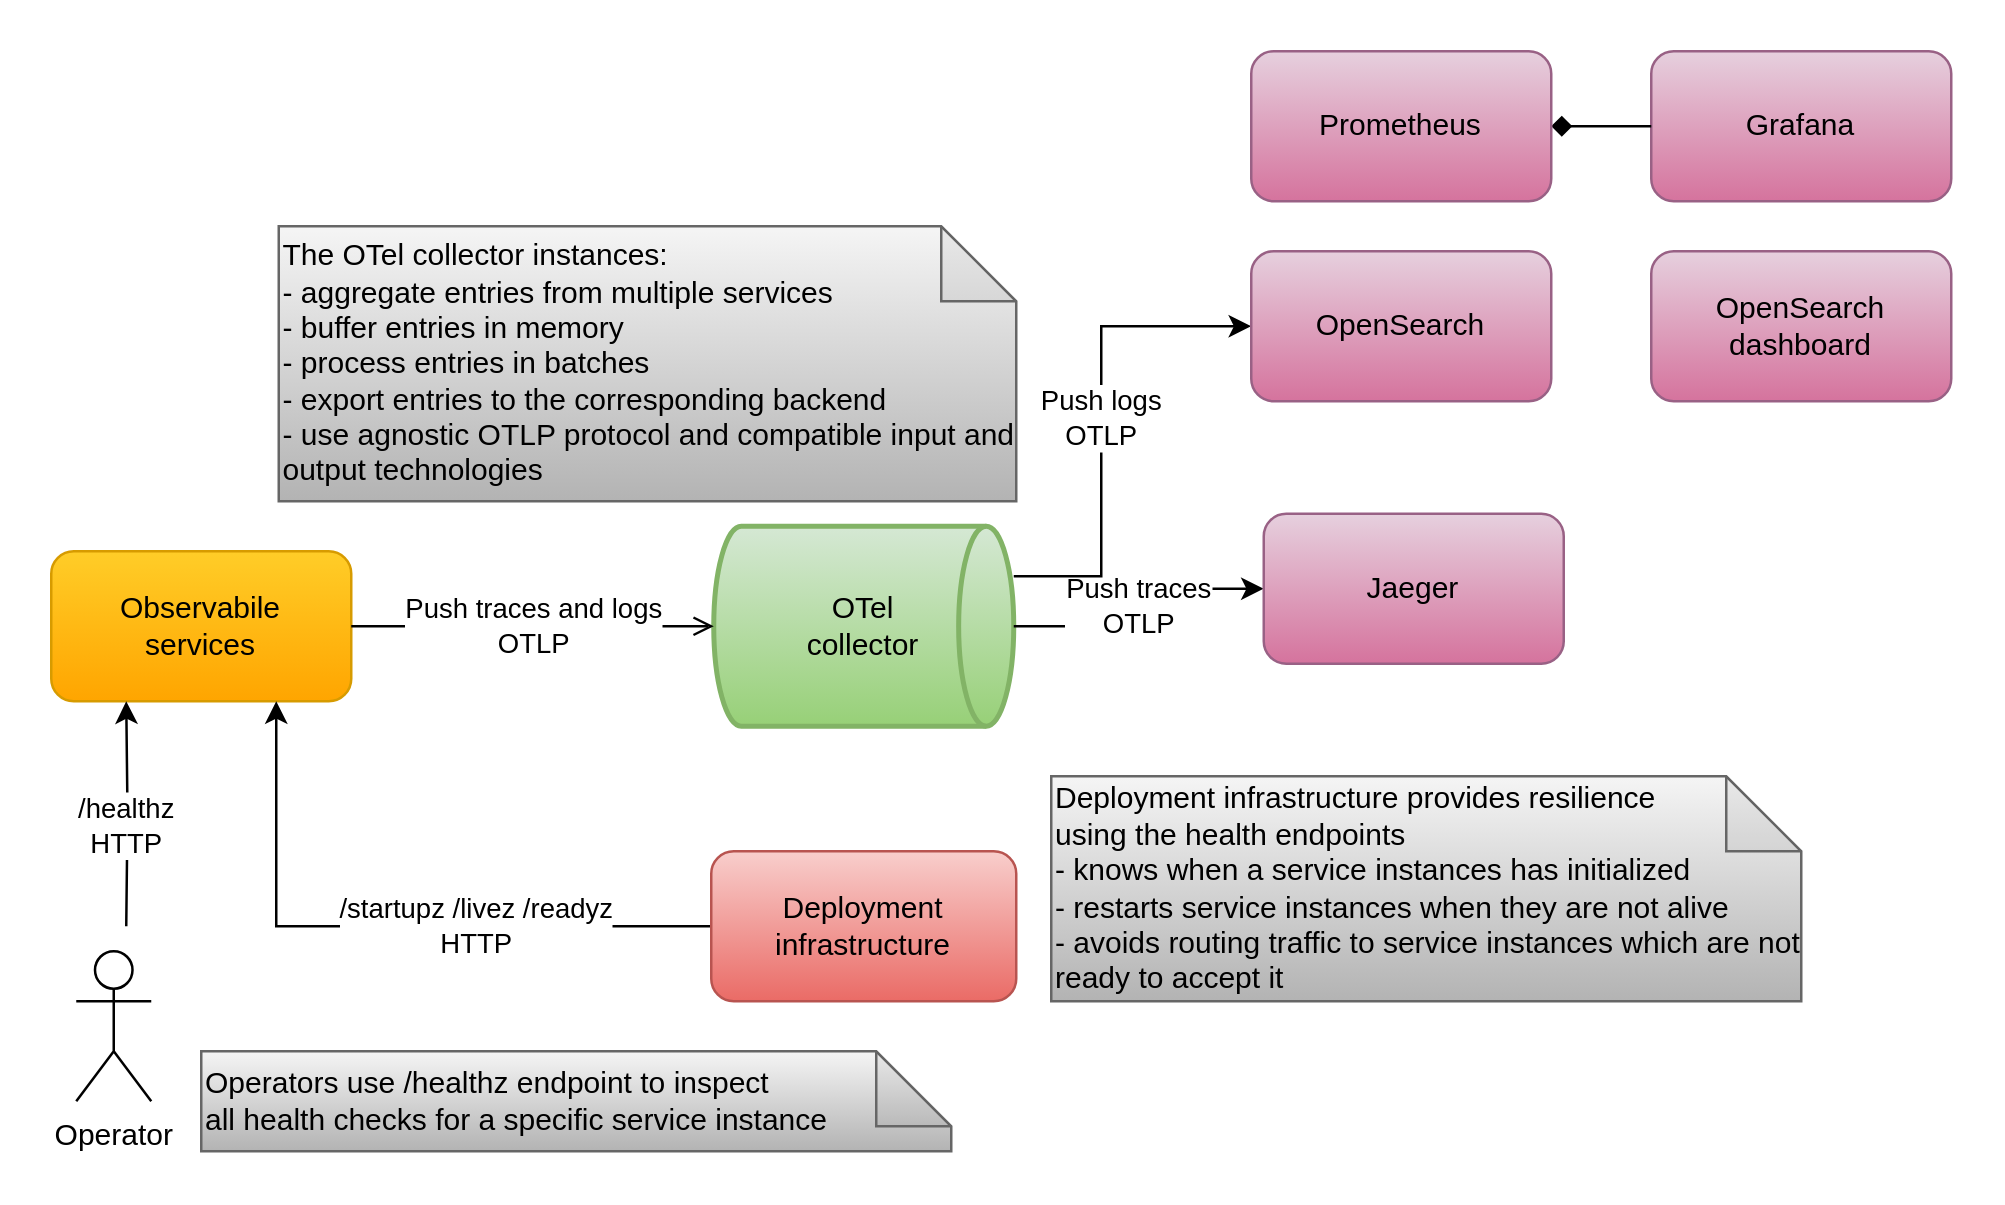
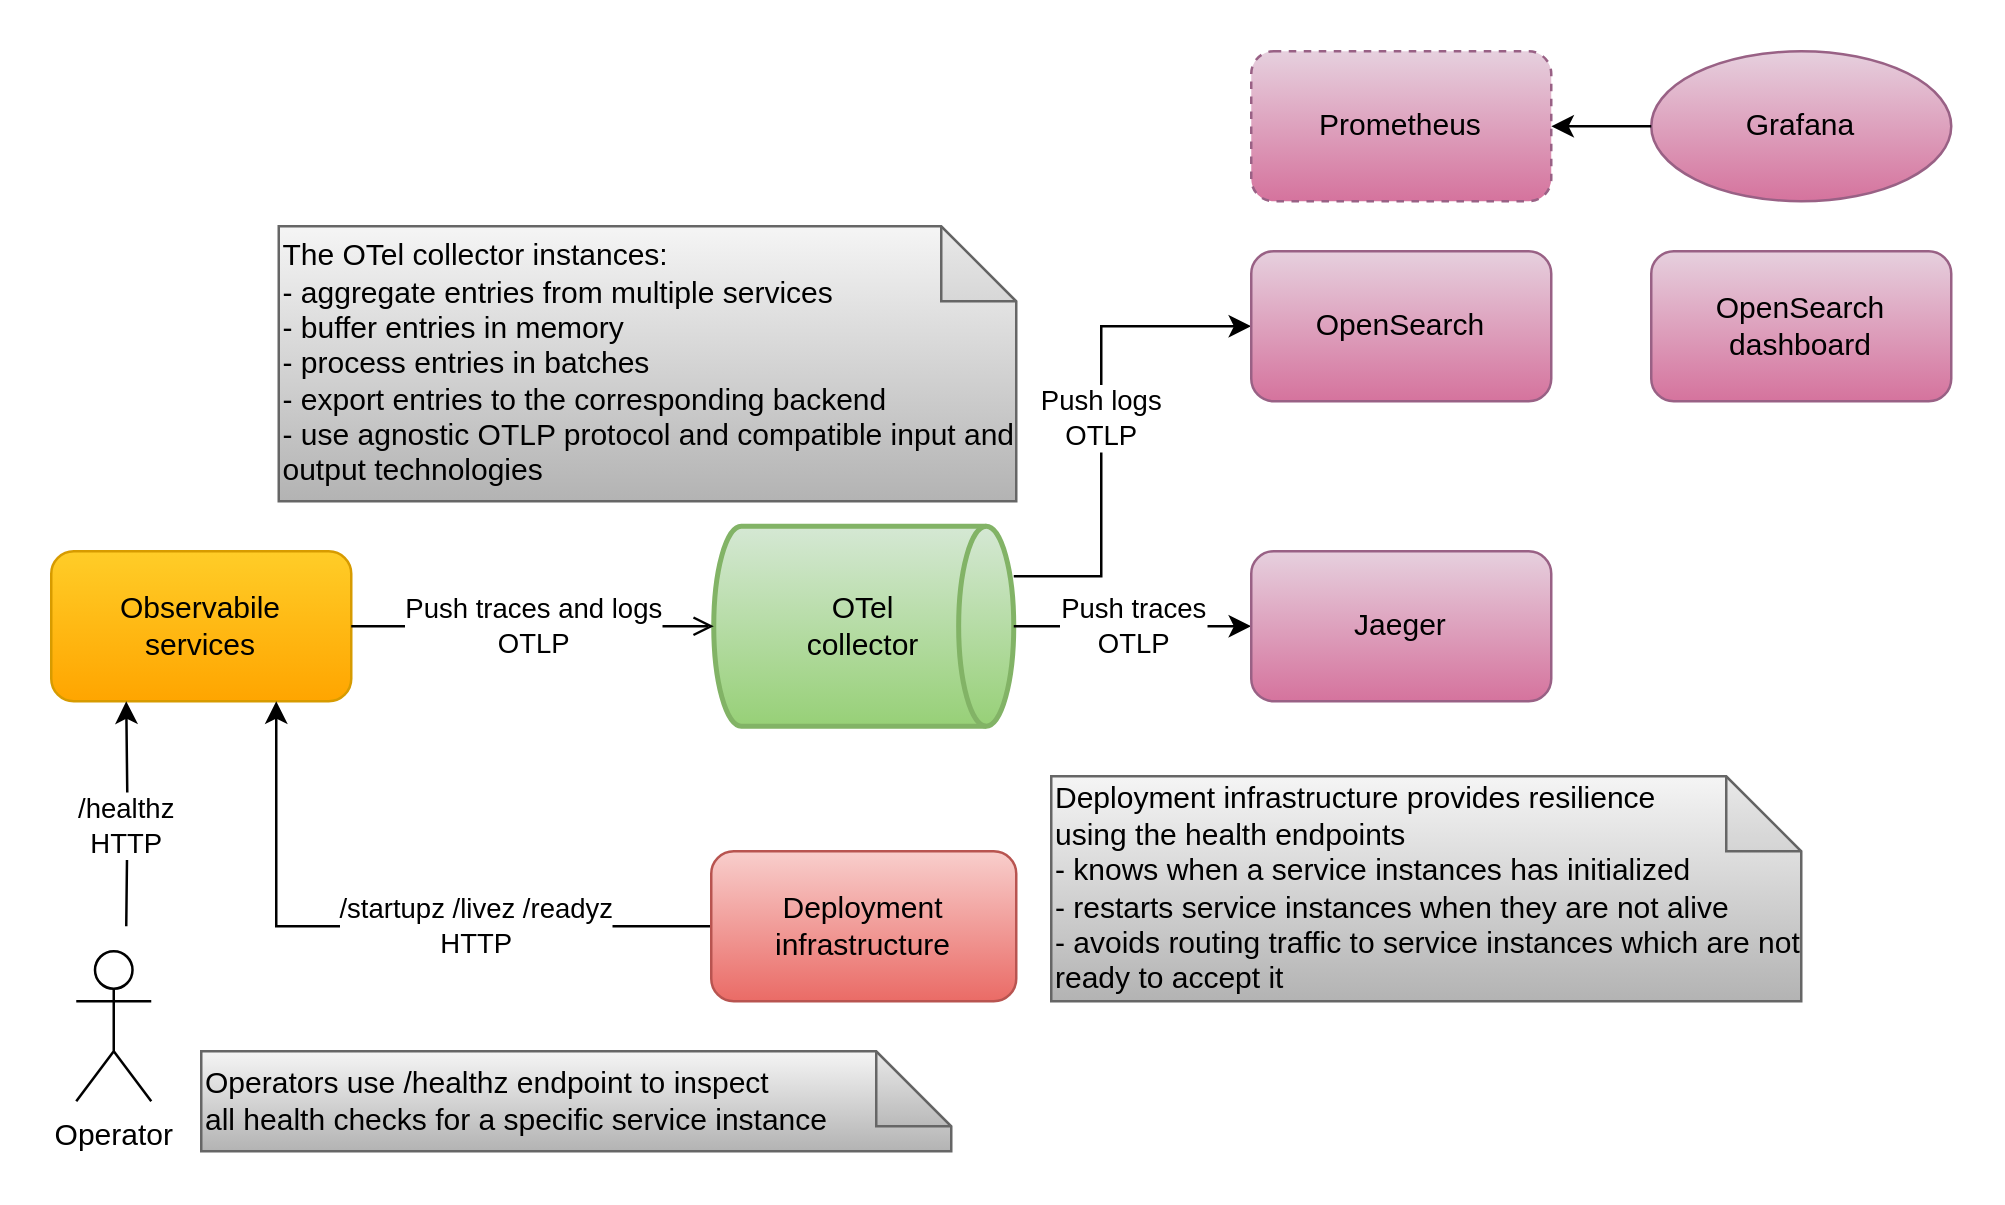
node "Prometheus": style solid -> dashed
edge "Grafana" -> "Prometheus": arrowhead diamond -> classic
node "Grafana": shape rounded rectangle -> ellipse
node "Jaeger": moved (1414, 589) -> (1401, 626)
